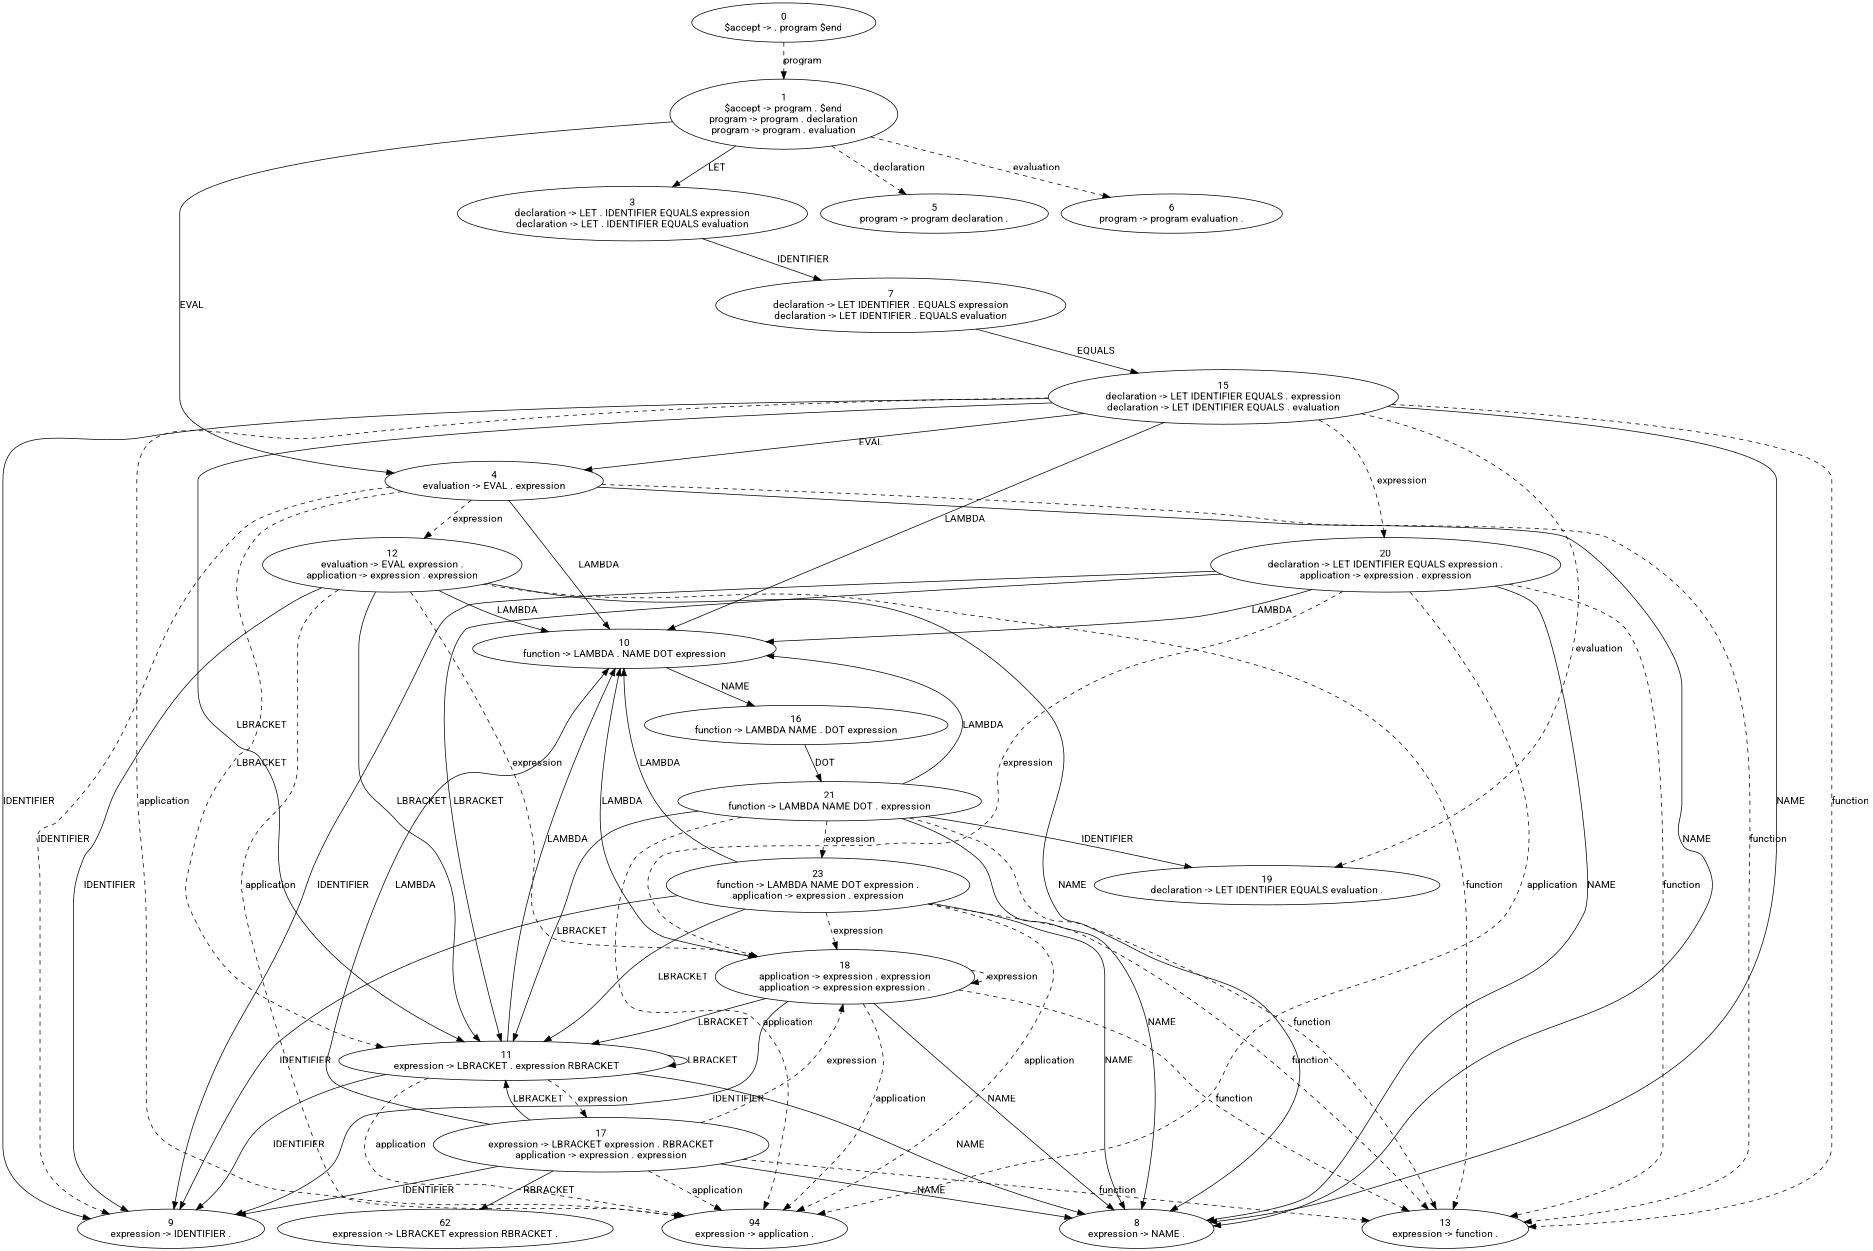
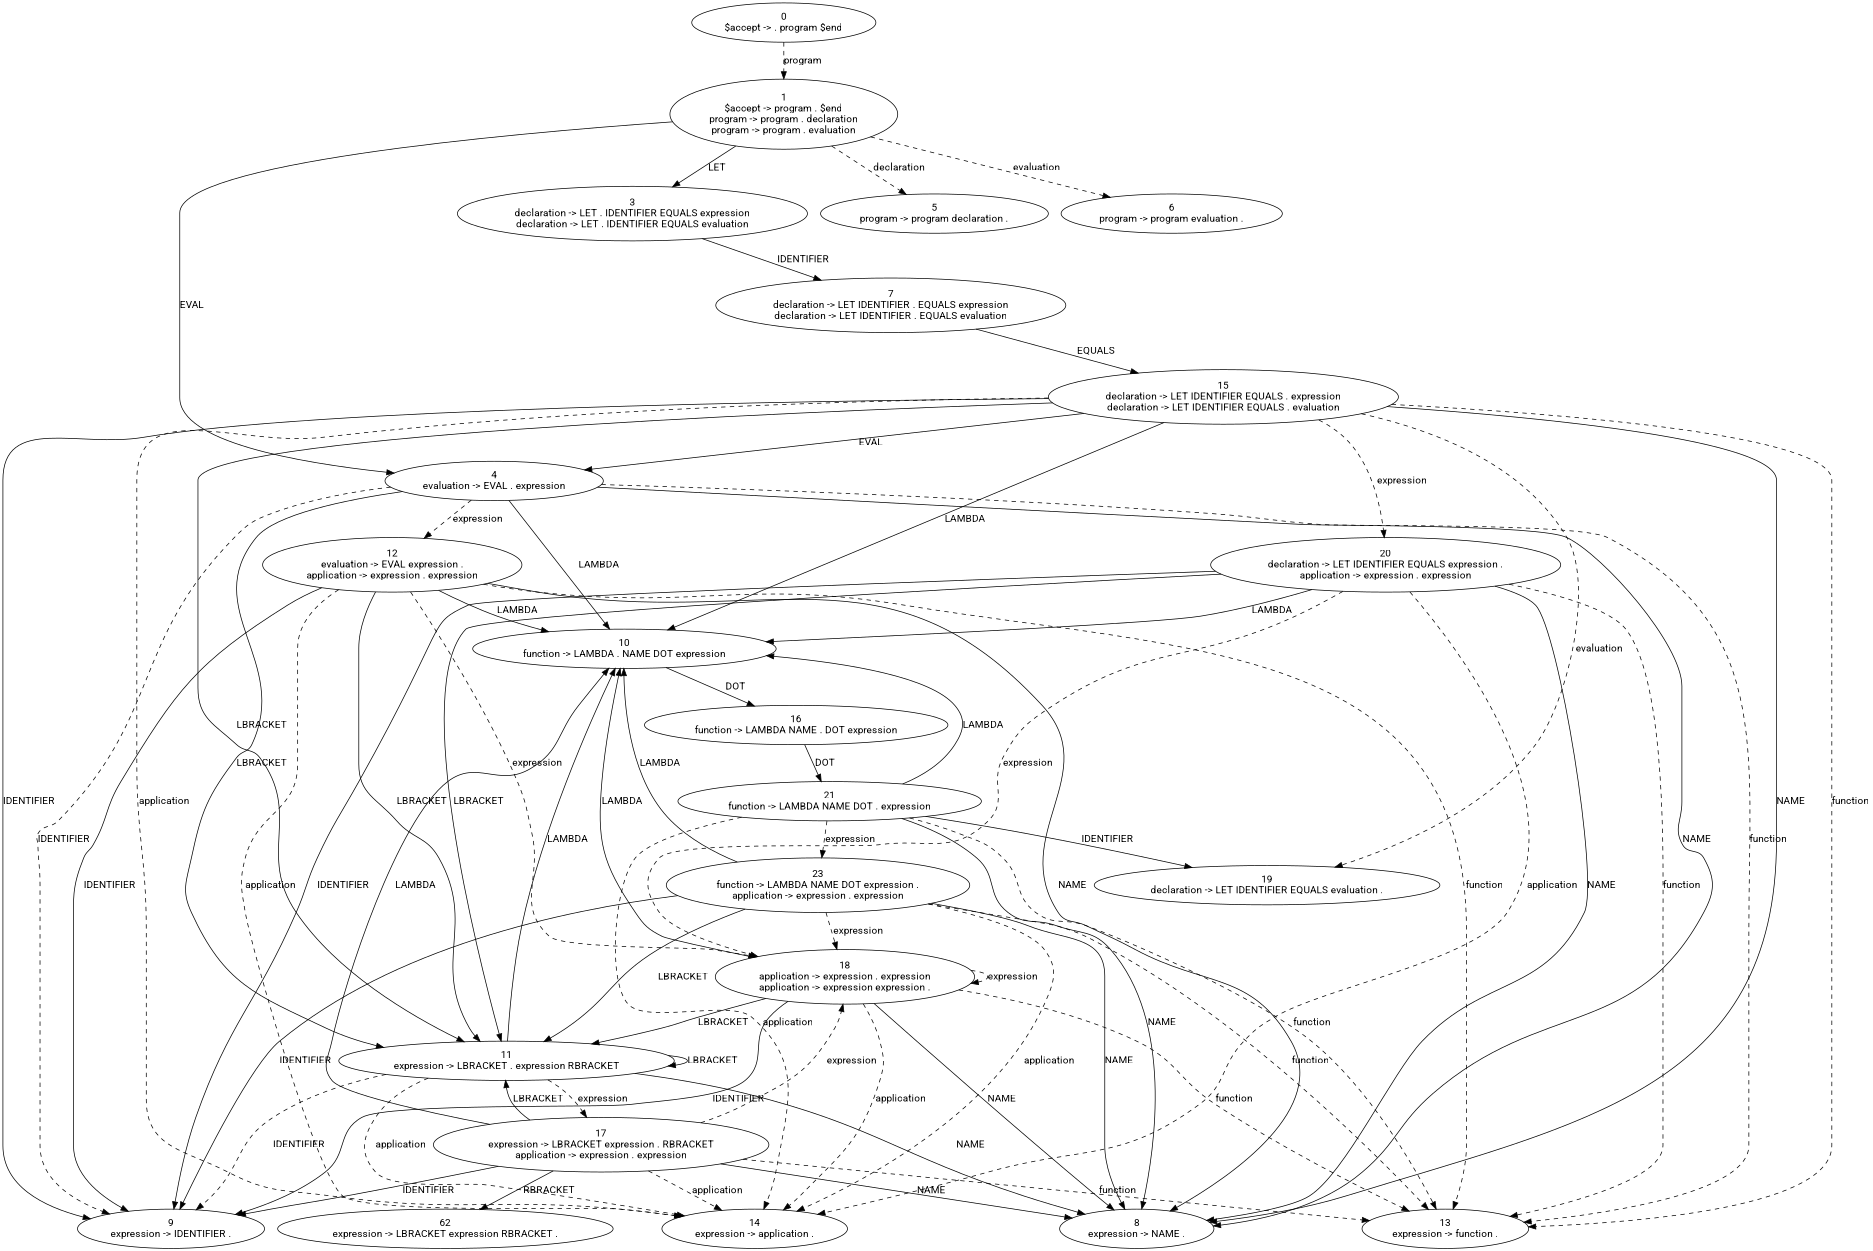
edge "10 function -> LAMBDA . NAME DOT expression" -> "16 function -> LAMBDA NAME . DOT expression": label "NAME" -> "DOT"
edge "4 evaluation -> EVAL . expression" -> "11 expression -> LBRACKET . expression RBRACKET": style dashed -> solid
edge "21 function -> LAMBDA NAME DOT . expression" -> "11 expression -> LBRACKET . expression RBRACKET": removed, label "LBRACKET"
edge "11 expression -> LBRACKET . expression RBRACKET" -> "9 expression -> IDENTIFIER .": style solid -> dashed
node "94 expression -> application .": label "94 expression -> application ." -> "14 expression -> application ."
